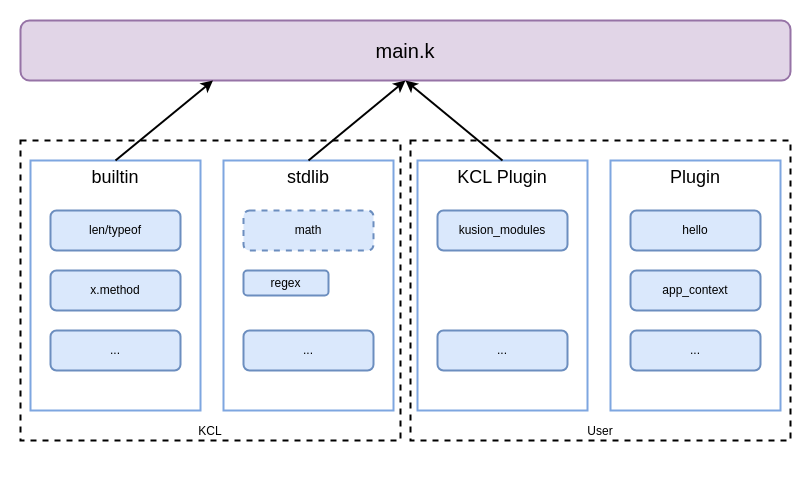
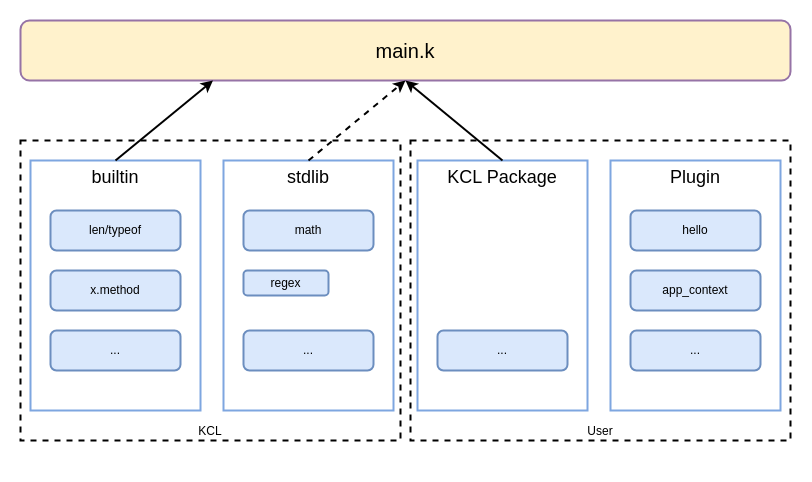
node "main.k": fillcolor #e1d5e7 -> #fff2cc
edge "stdlib" -> "main.k": style solid -> dashed
node "KCL Plugin": label "KCL Plugin" -> "KCL Package"
node "math": style dashed -> solid
node "kusion_modules": removed
